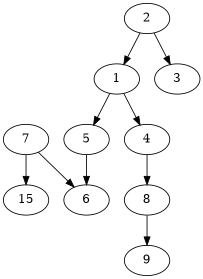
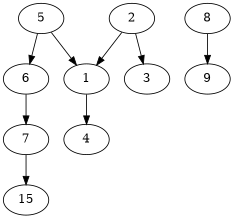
edge "1" -> "5": reversed
edge "4" -> "8": removed
edge "7" -> "6": reversed
